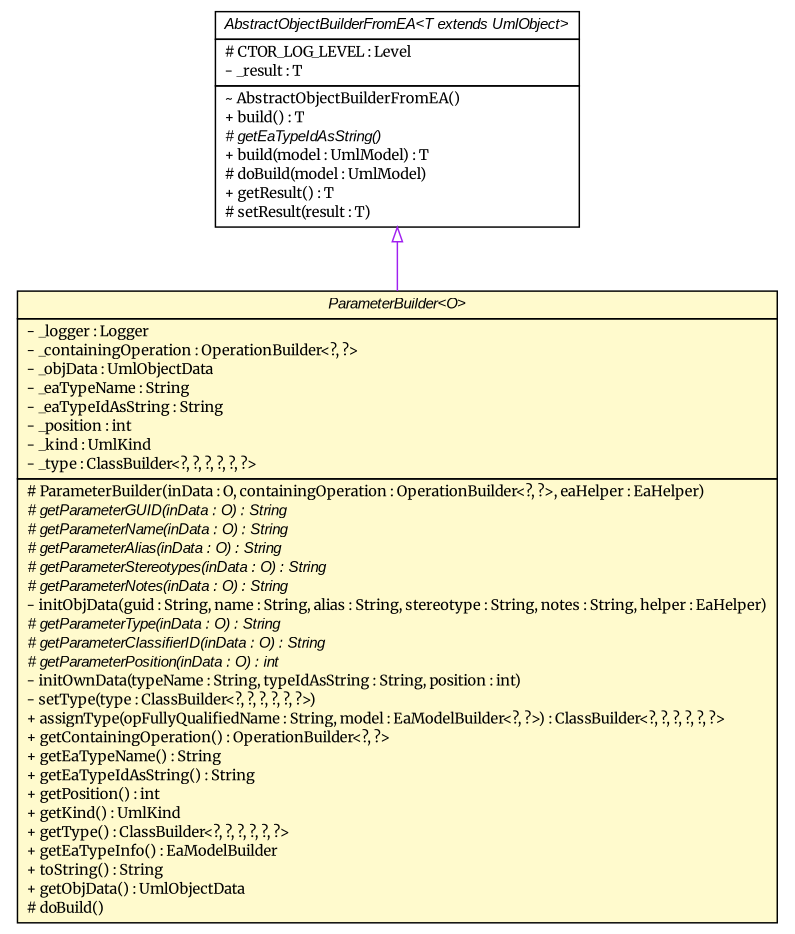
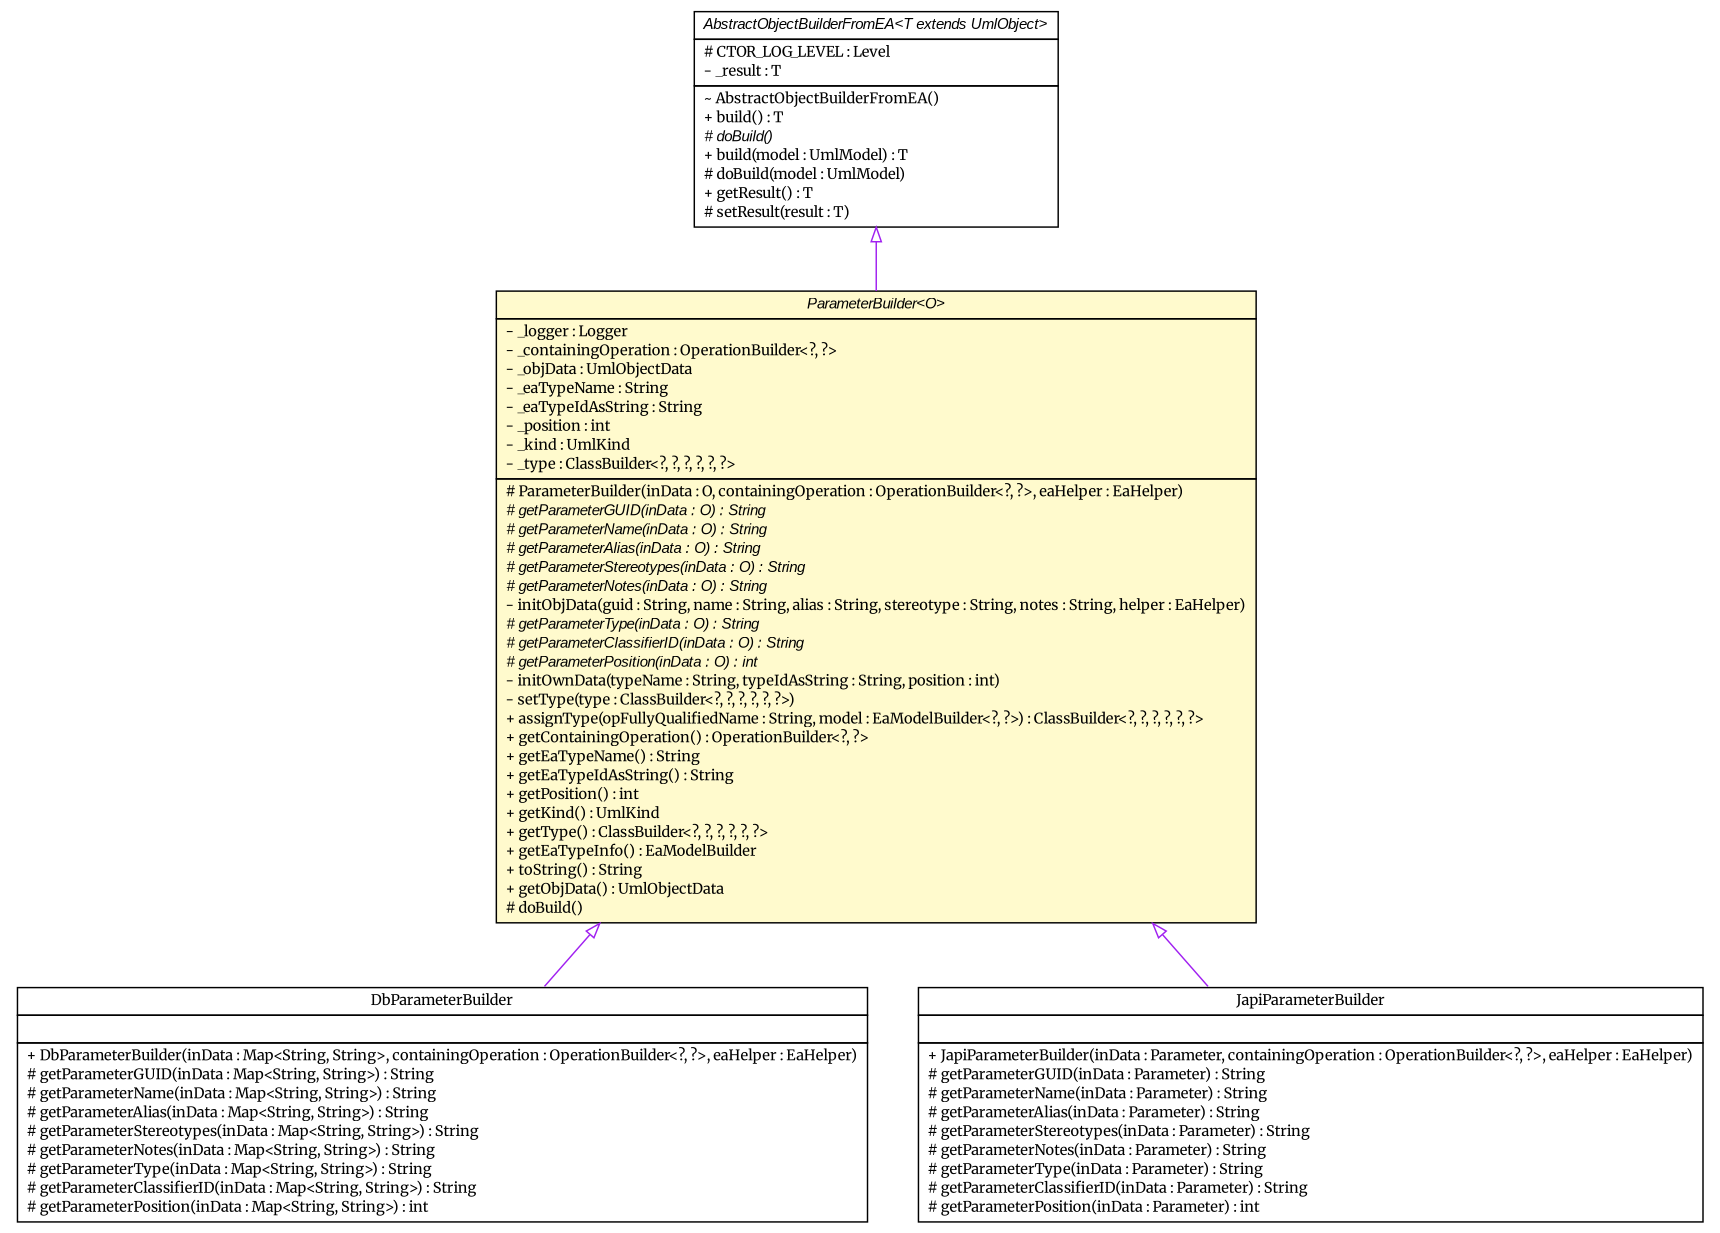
node "AbstractObjectBuilderFromEA<T extends UmlObject>": text "# getEaTypeIdAsString()" -> "# doBuild()"
node "DbParameterBuilder": added
node "JapiParameterBuilder": added
